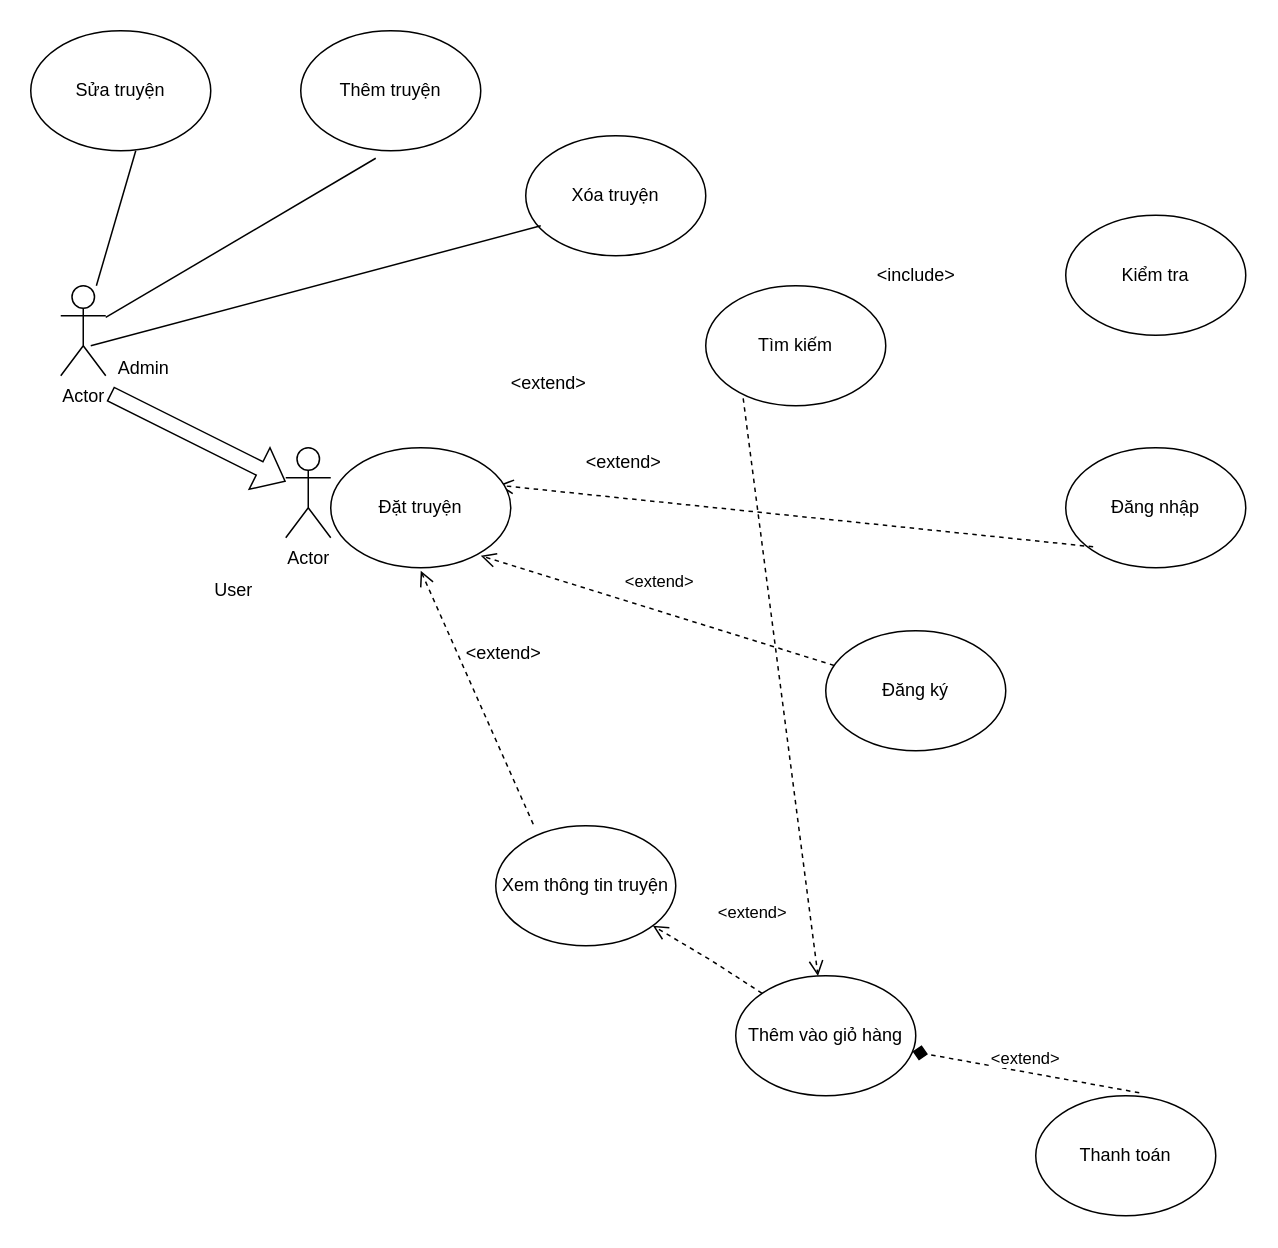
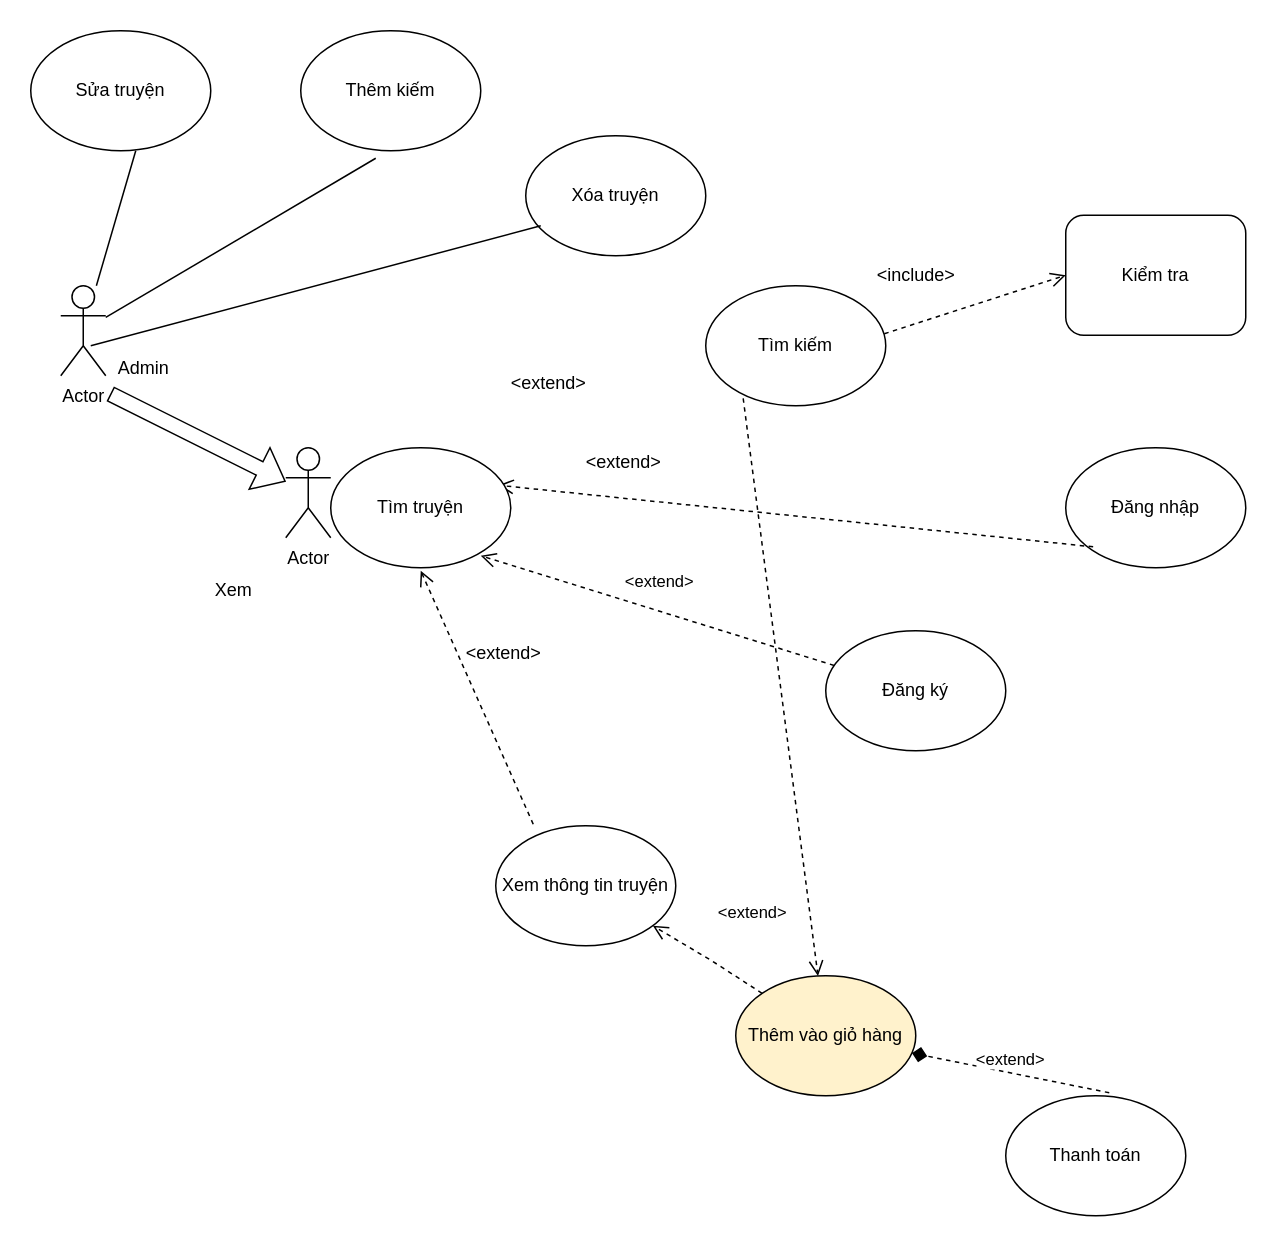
node "Thêm truyện": label "Thêm truyện" -> "Thêm kiếm"
node "Kiểm tra": shape ellipse -> rounded rectangle
edge "Tìm kiếm" -> "Kiểm tra": added
node "Đặt truyện": label "Đặt truyện" -> "Tìm truyện"
node "User": label "User" -> "Xem"
node "Thêm vào giỏ hàng": fillcolor #ffffff -> #fff2cc
node "Thanh toán": moved (1126, 1156) -> (1096, 1156)
